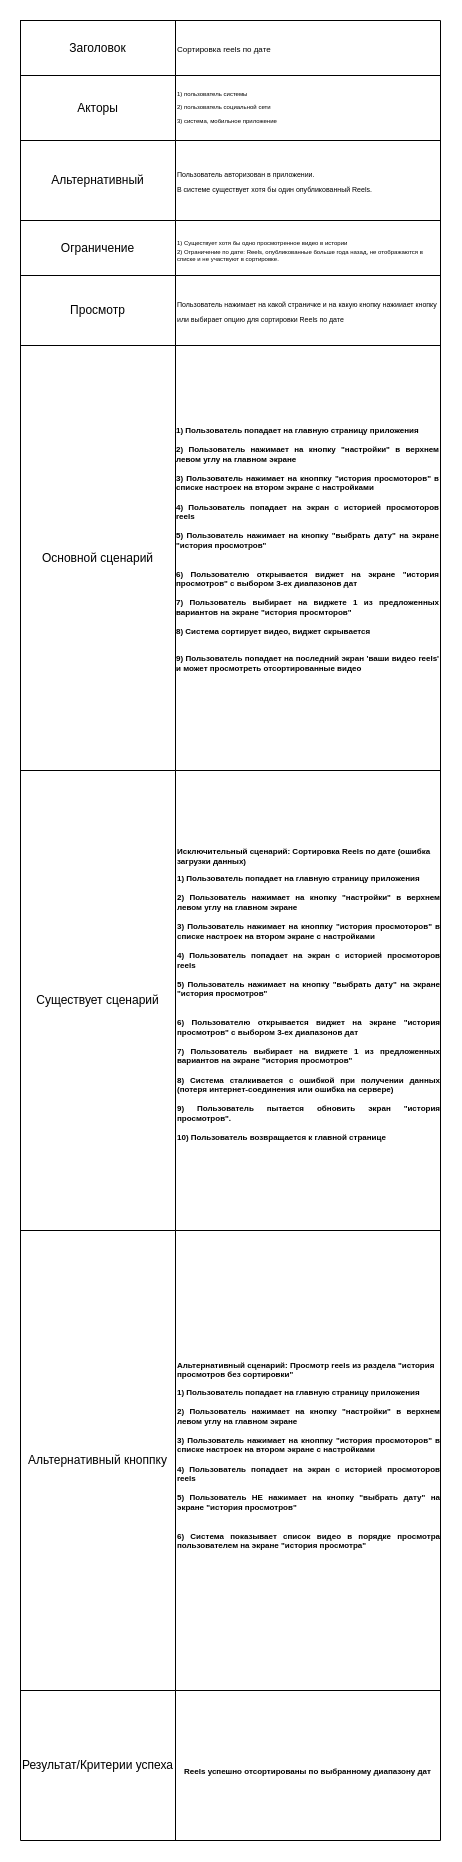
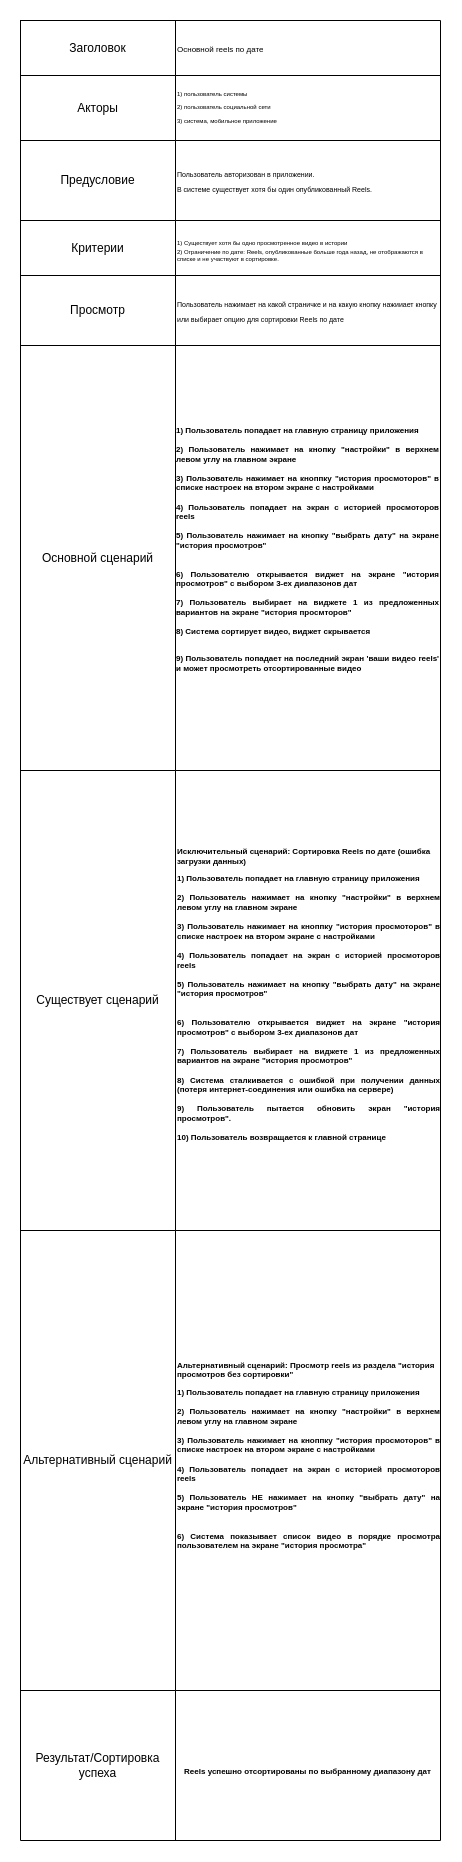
node "Сортировка reels по дате": label "Сортировка reels по дате" -> "Основной reels по дате"
node "Альтернативный": label "Альтернативный" -> "Предусловие"
node "Ограничение": label "Ограничение" -> "Критерии"
node "Альтернативный кноппку": label "Альтернативный кноппку" -> "Альтернативный сценарий"
node "Результат/Критерии успеха": label "Результат/Критерии успеха" -> "Результат/Сортировка успеха"
